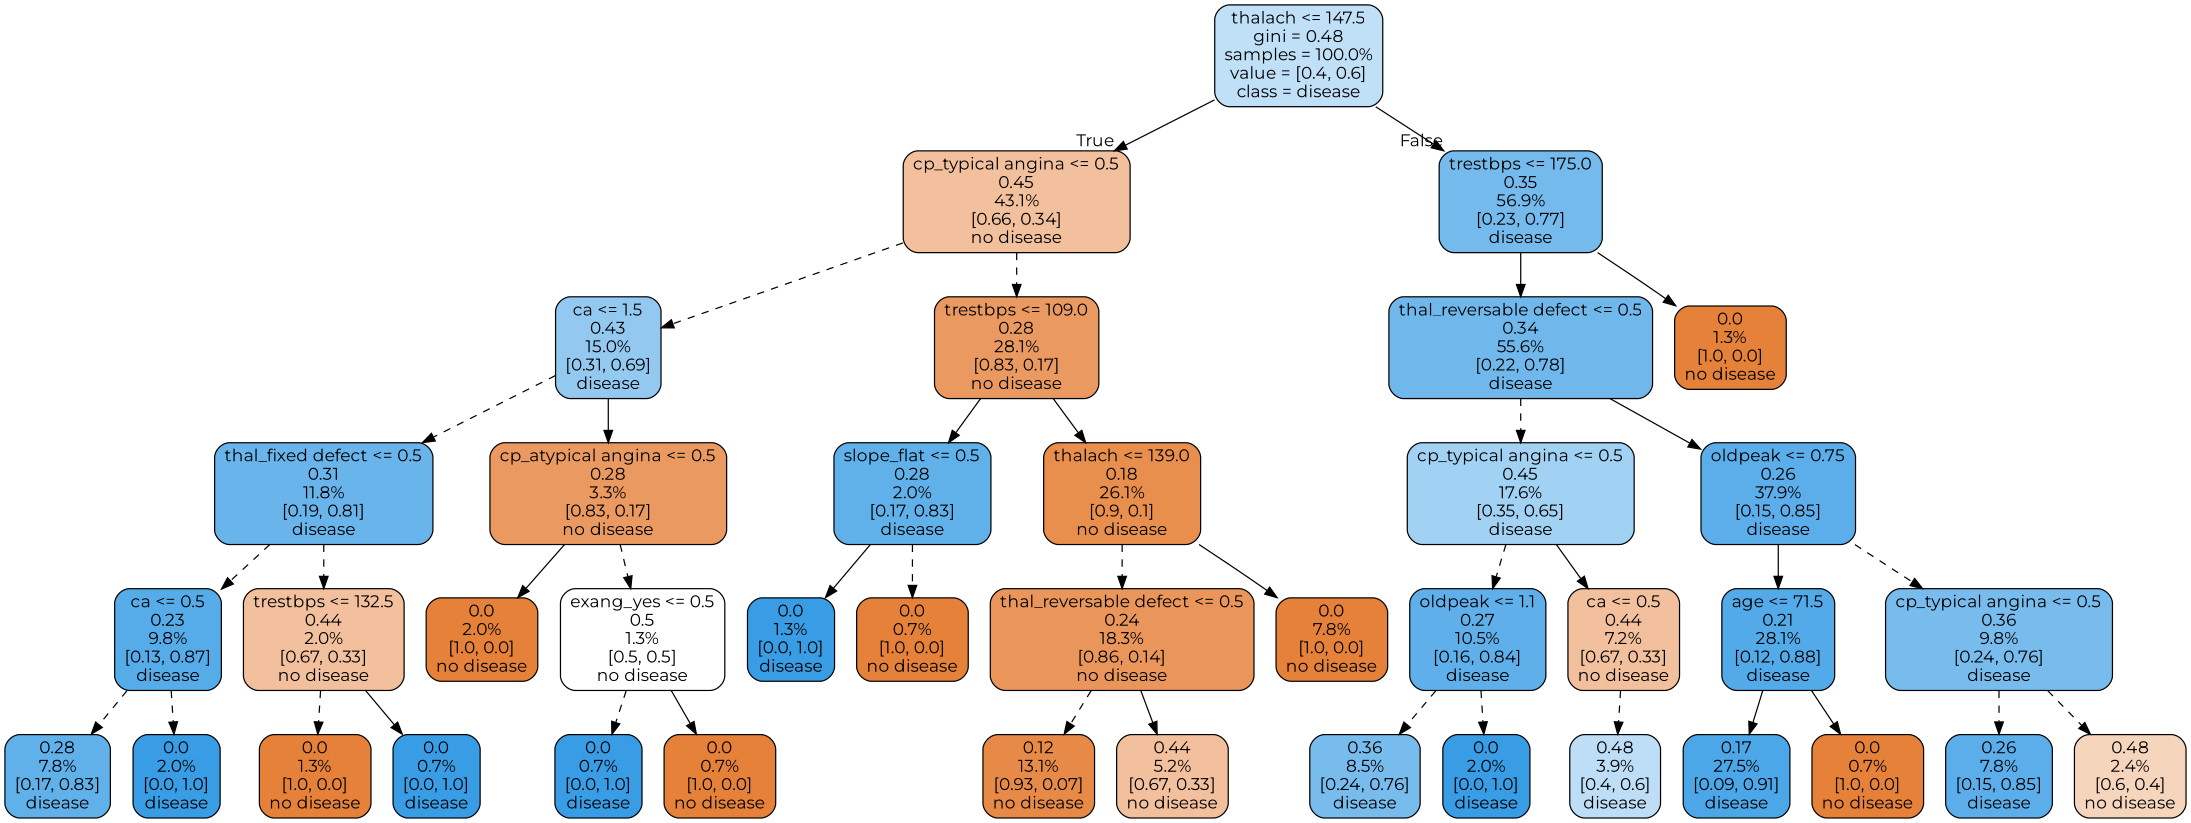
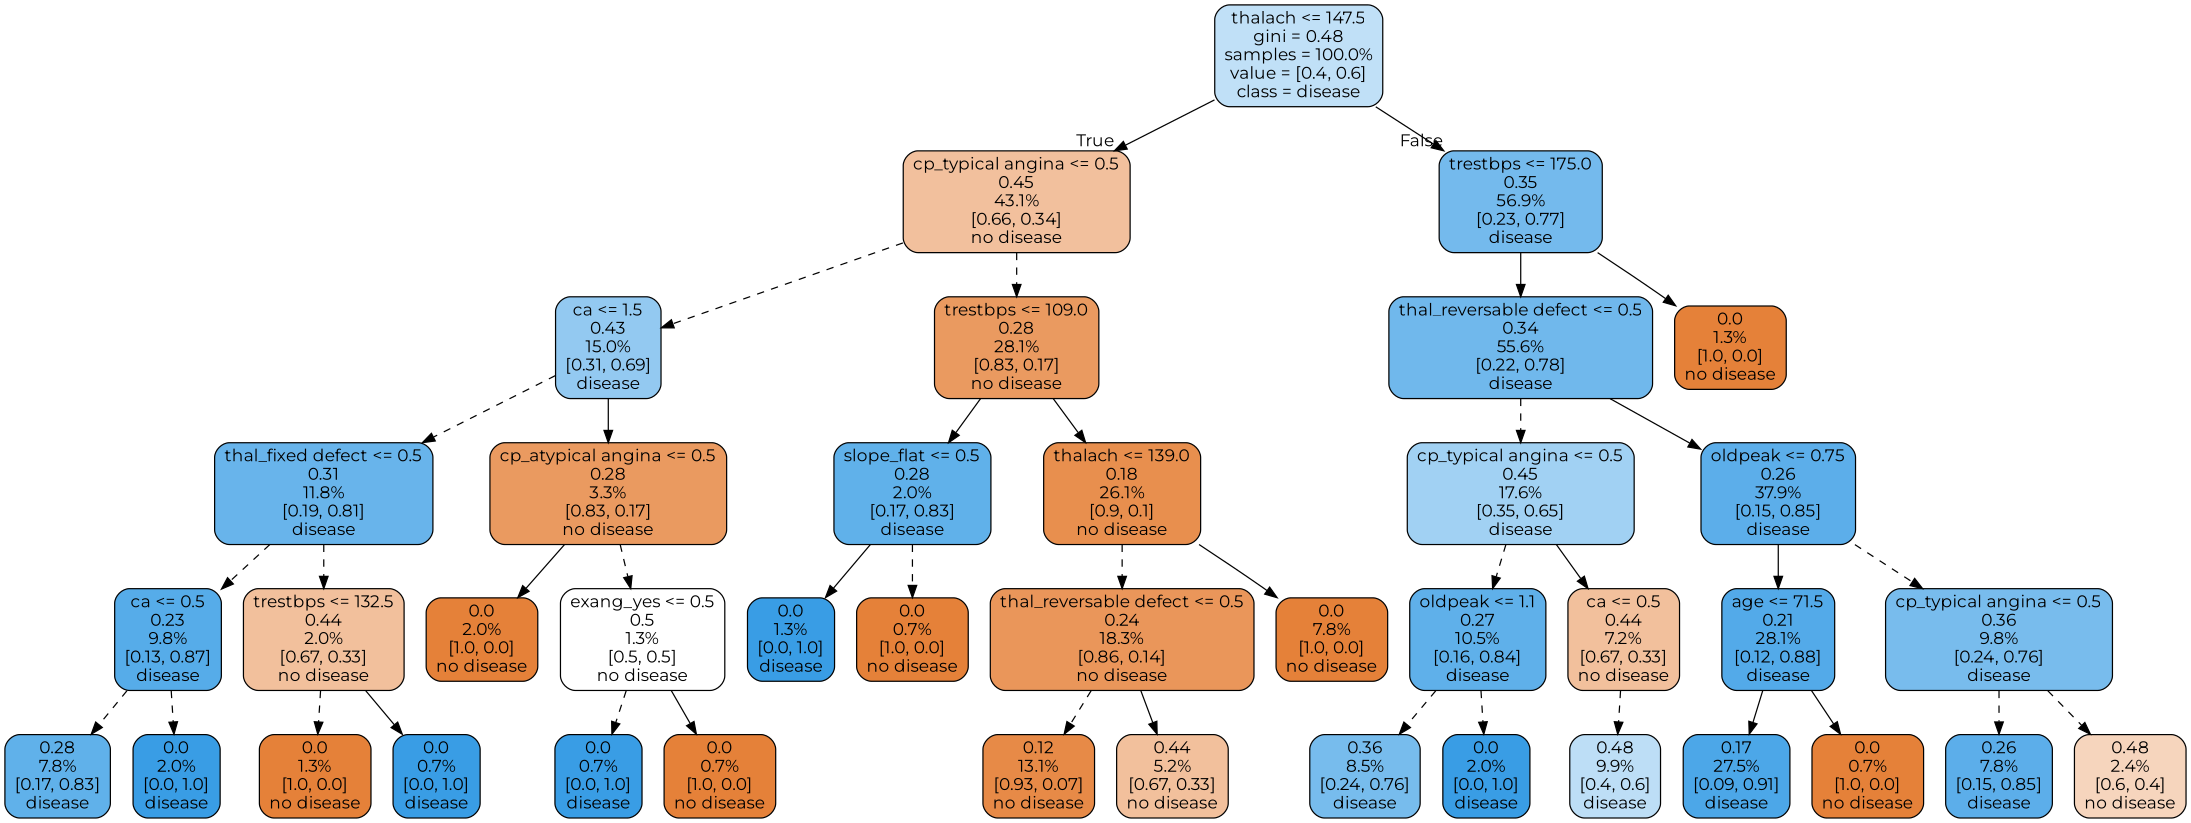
node "0.48 3.9% [0.4, 0.6] disease": label "0.48 3.9% [0.4, 0.6] disease" -> "0.48 9.9% [0.4, 0.6] disease"
